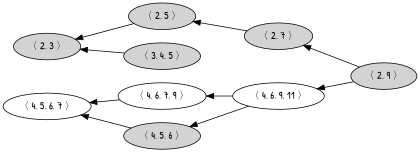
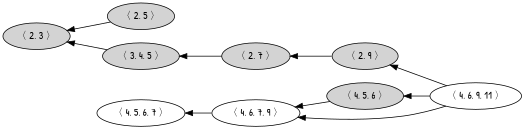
edge "〈 2, 7 〉" -> "〈 2, 5 〉": now "〈 2, 7 〉" -> "〈 3, 4, 5 〉"
edge "〈 2, 9 〉" -> "〈 4, 6, 9, 11 〉": reversed
edge "〈 4, 5, 6 〉" -> "〈 4, 5, 6, 7 〉": now "〈 4, 5, 6 〉" -> "〈 4, 6, 7, 9 〉"
